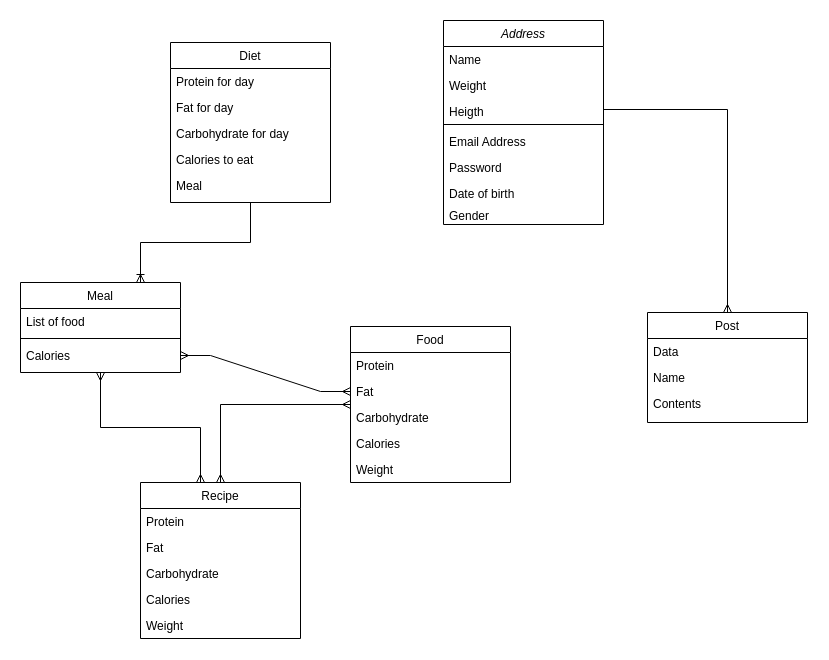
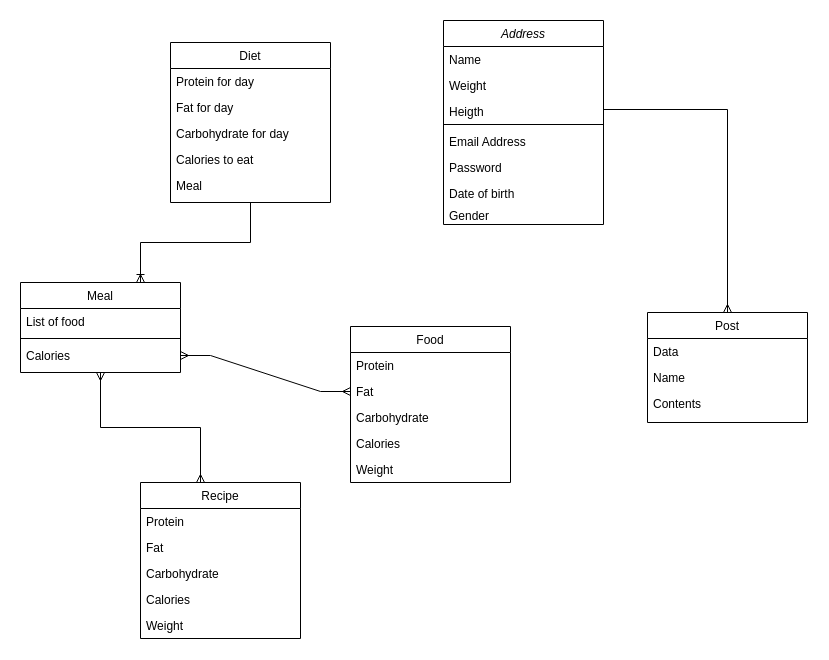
edge "Food" -- "Recipe": removed
